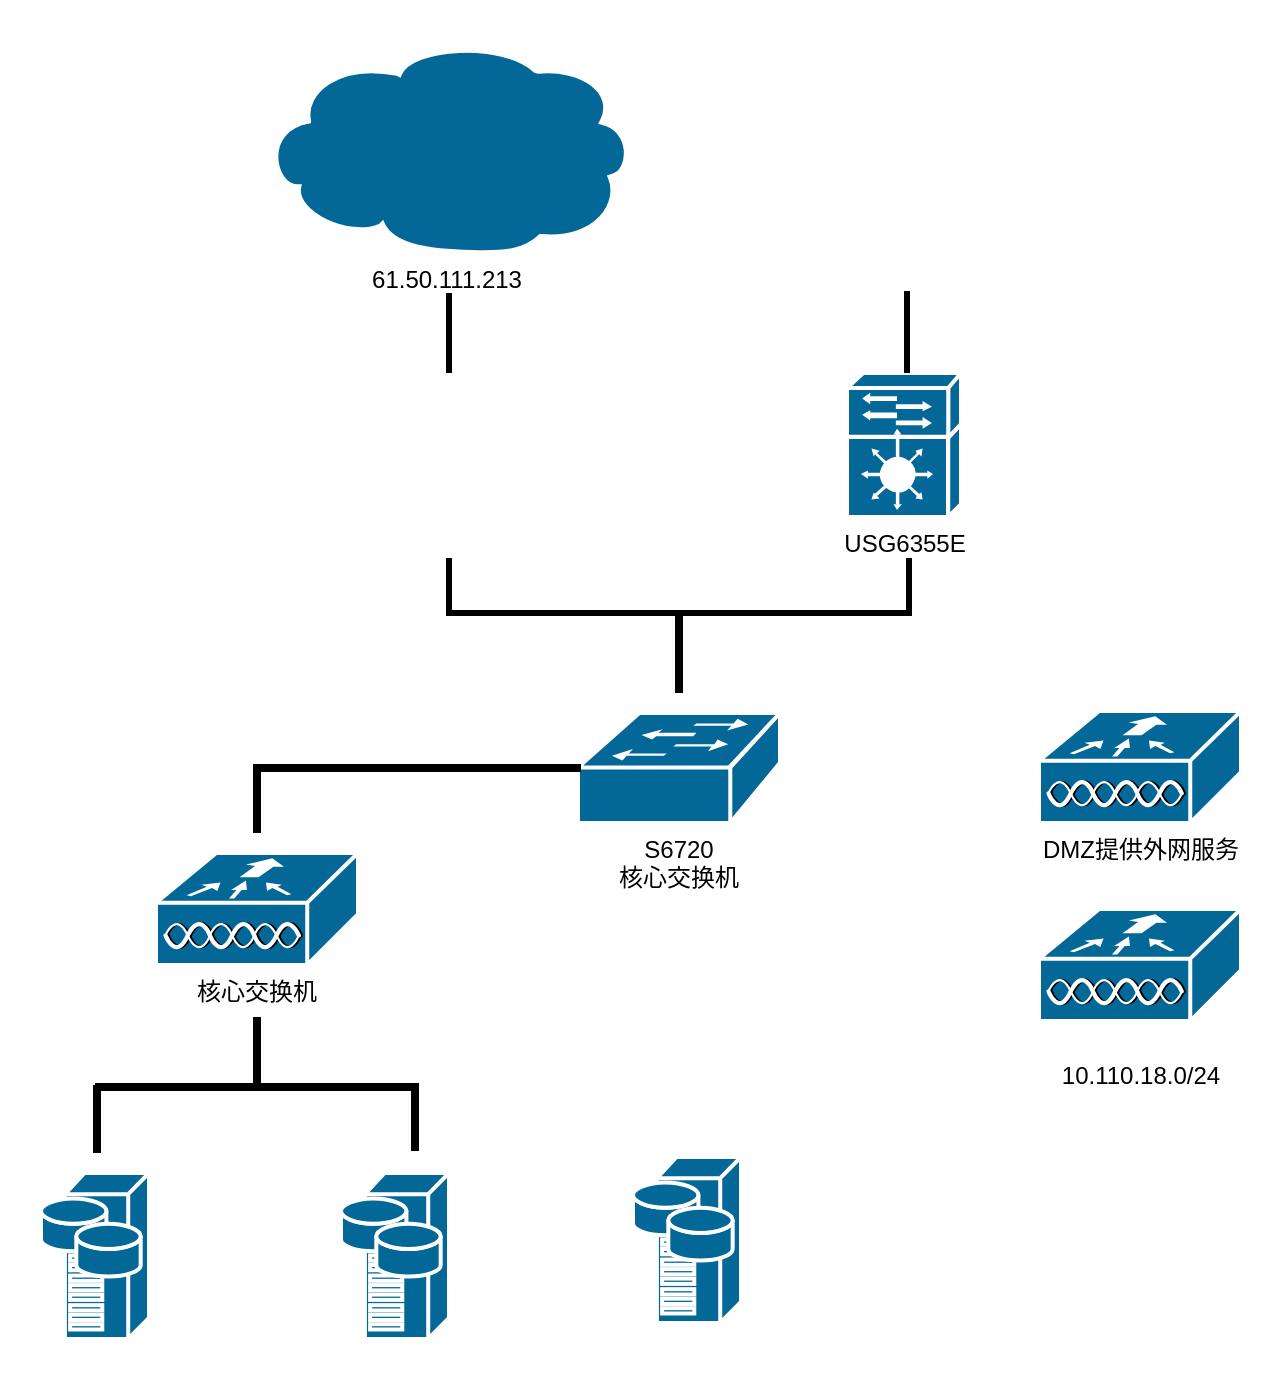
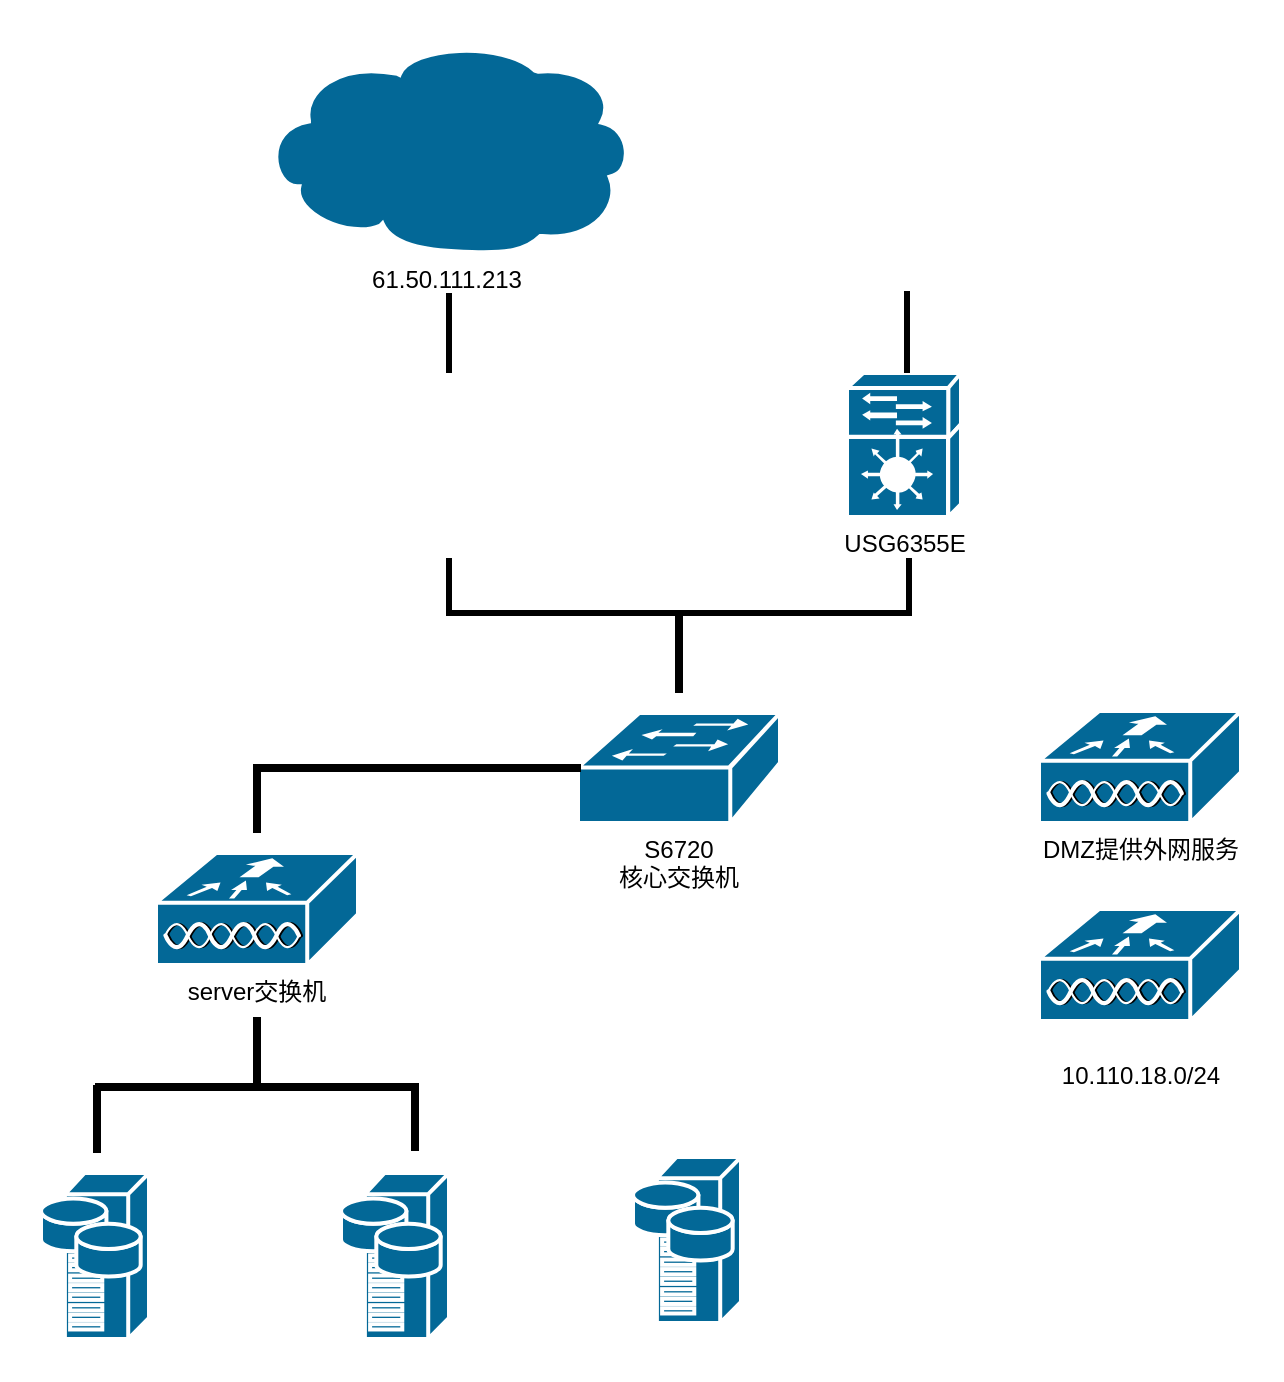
node "核心交换机": label "核心交换机" -> "server交换机"
